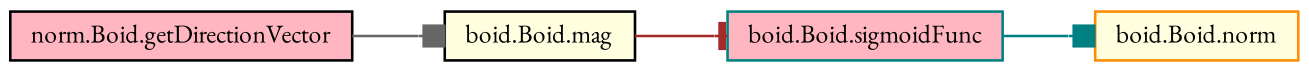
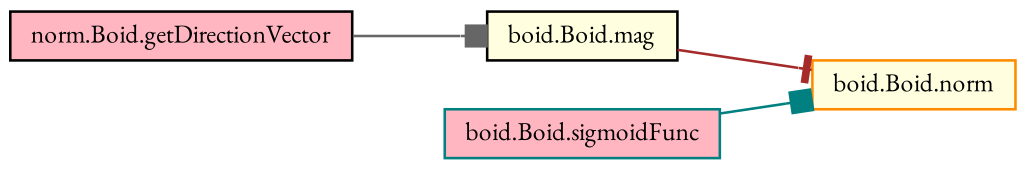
edge "boid.Boid.mag" -> "boid.Boid.sigmoidFunc": now "boid.Boid.mag" -> "boid.Boid.norm"
